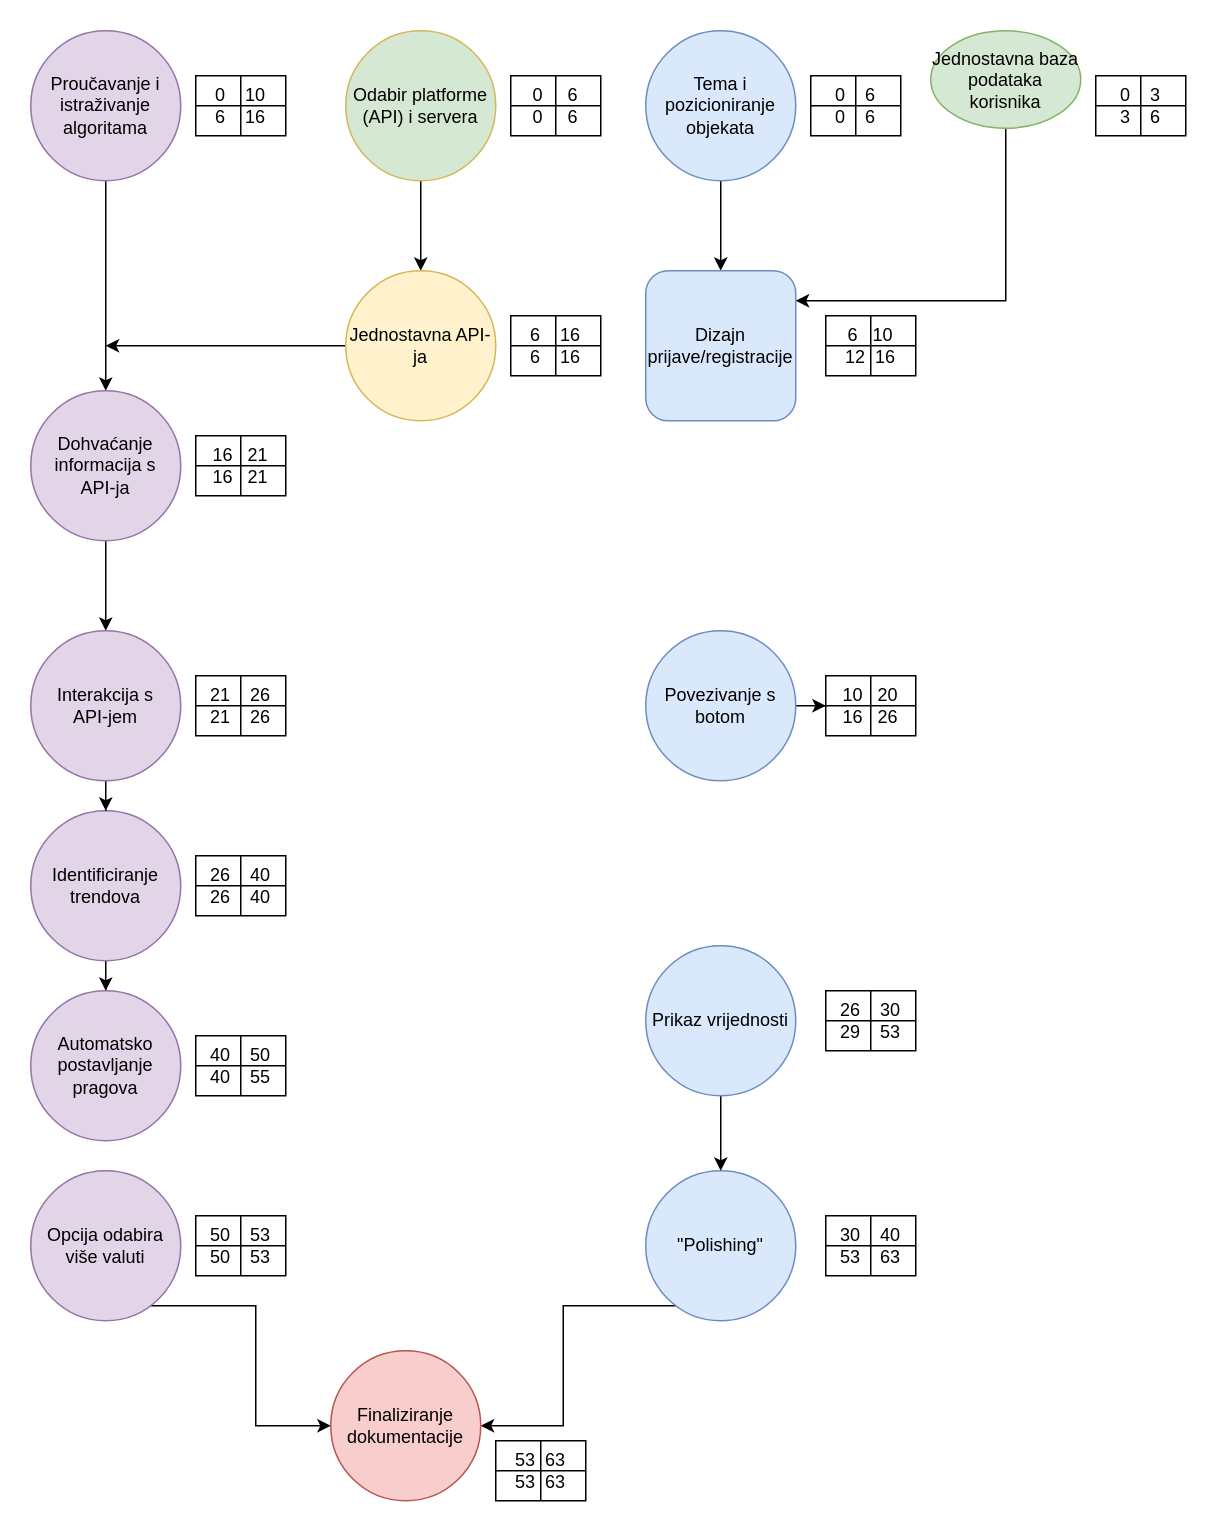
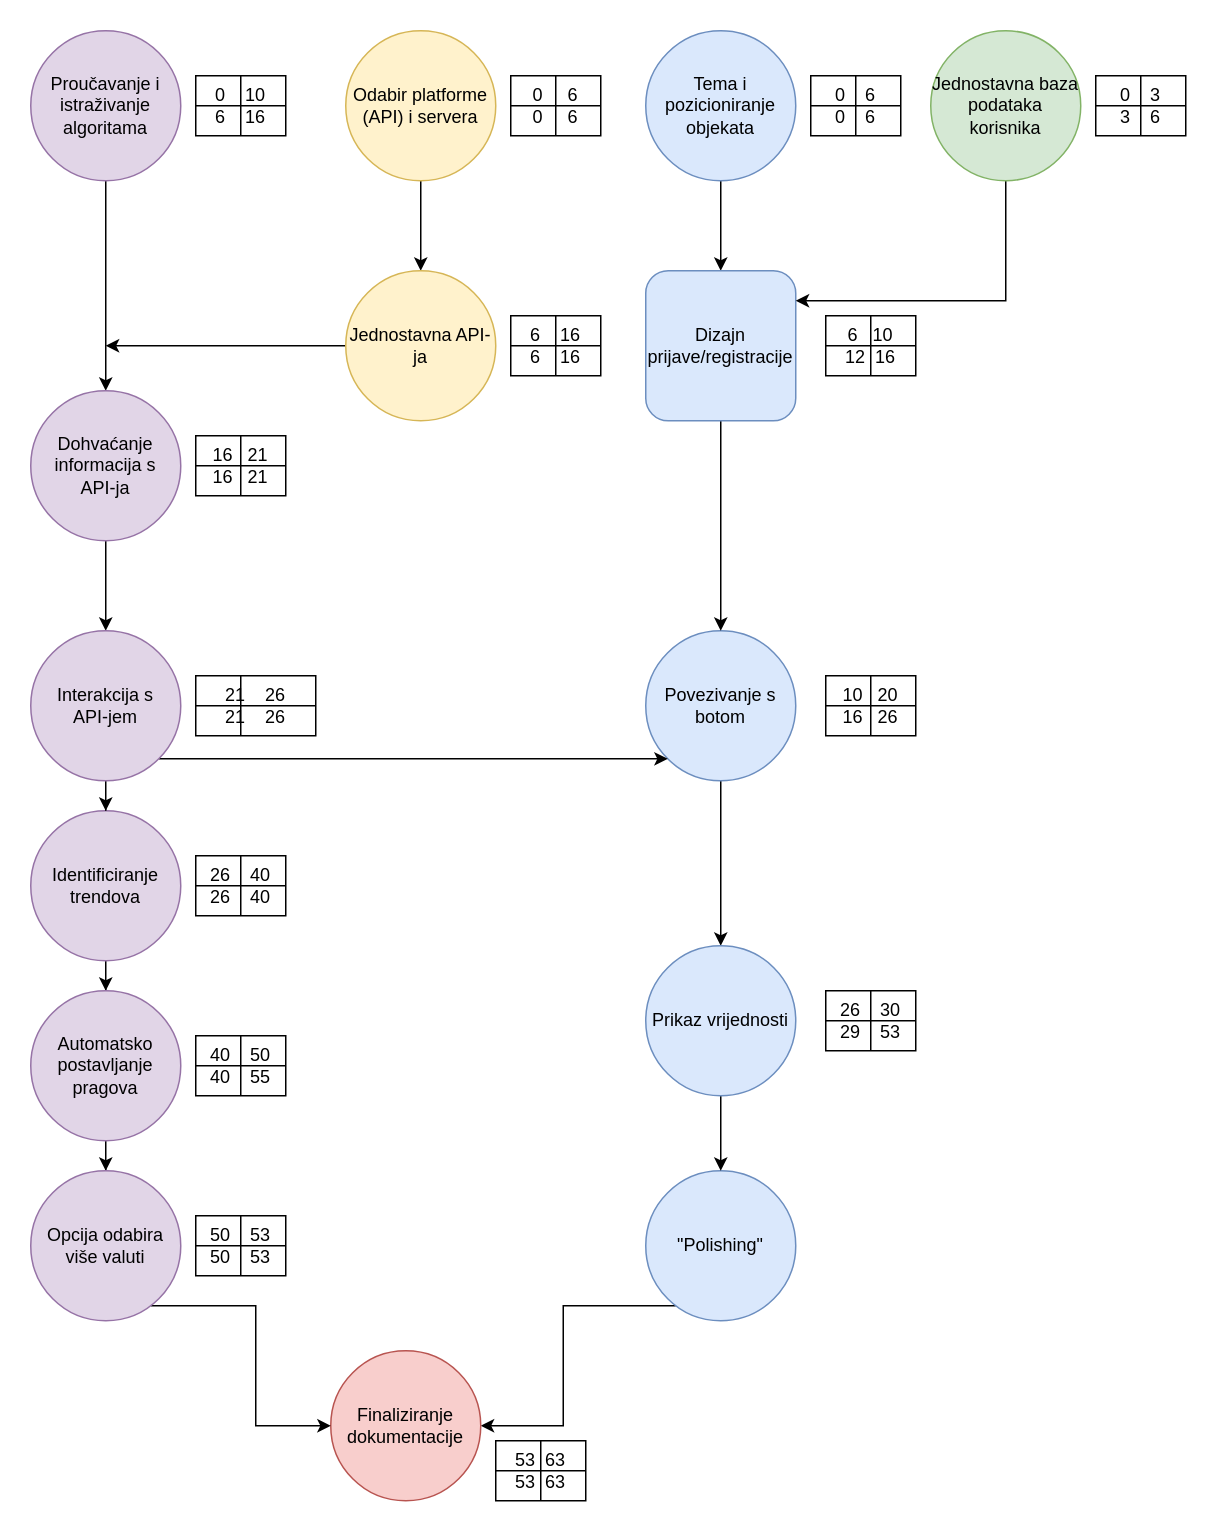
node "Jednostavna baza podataka korisnika": size 150x98 -> 150x150
node "Odabir platforme (API) i servera": fillcolor #d5e8d4 -> #fff2cc
edge "Dizajn prijave/registracije" -> "Povezivanje s botom": added
node "21 26 21 26": size 90x60 -> 120x60
edge "Povezivanje s botom" -> "10 20 16 26": now "Povezivanje s botom" -> "Prikaz vrijednosti"
edge "Interakcija s API-jem" -> "Povezivanje s botom": added
edge "Automatsko postavljanje pragova" -> "Opcija odabira više valuti": added
node "30 40 53 63": removed
